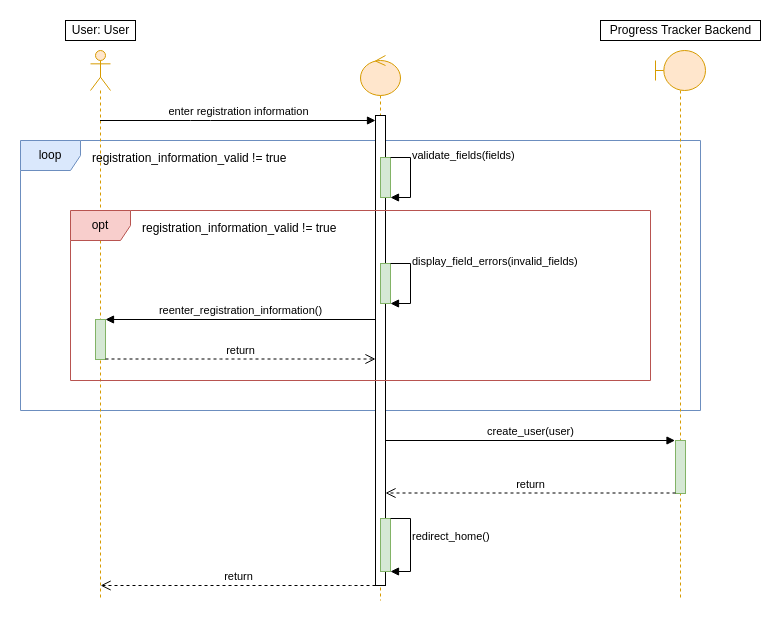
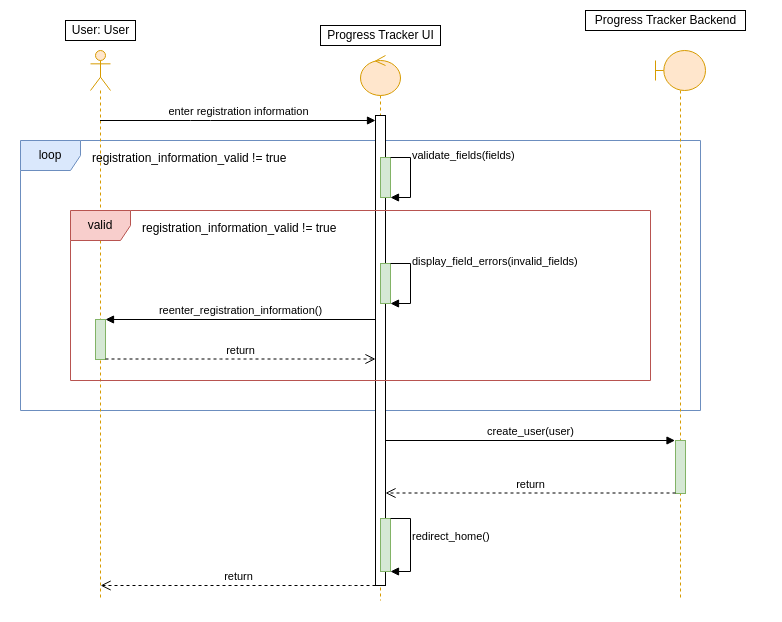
node "Progress Tracker Backend": moved (681, 31) -> (666, 21)
node "Progress Tracker UI": added
node "opt": label "opt" -> "valid"
